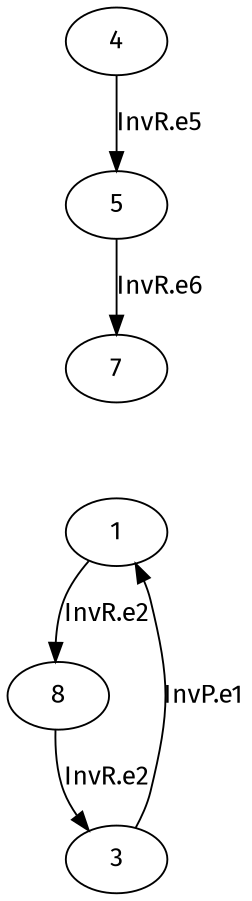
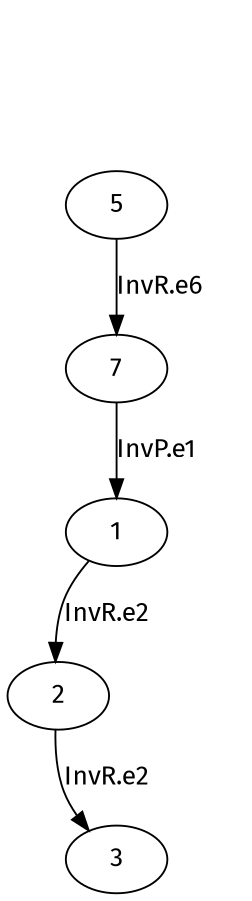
node "4": removed
node "8": label "8" -> "2"
edge "3" -> "1": now "7" -> "1"
